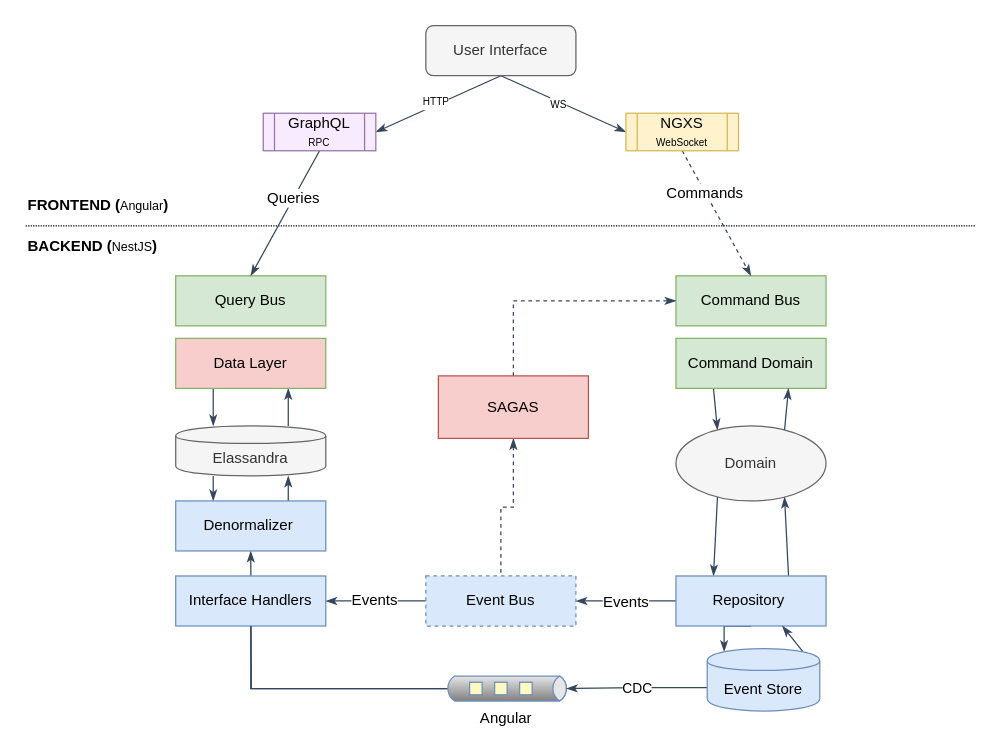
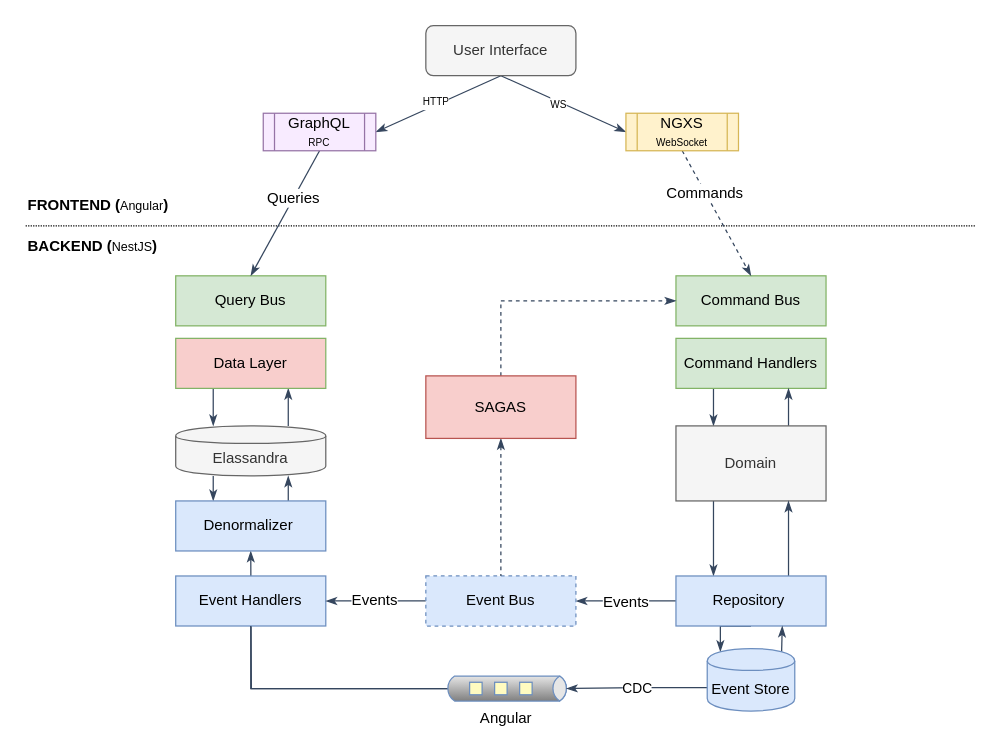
node "Command Domain": label "Command Domain" -> "Command Handlers"
node "SAGAS": moved (513, 407) -> (501, 407)
node "Domain": shape ellipse -> rectangle
node "Interface Handlers": label "Interface Handlers" -> "Event Handlers"
node "Event Store": size 113x63 -> 88x63
